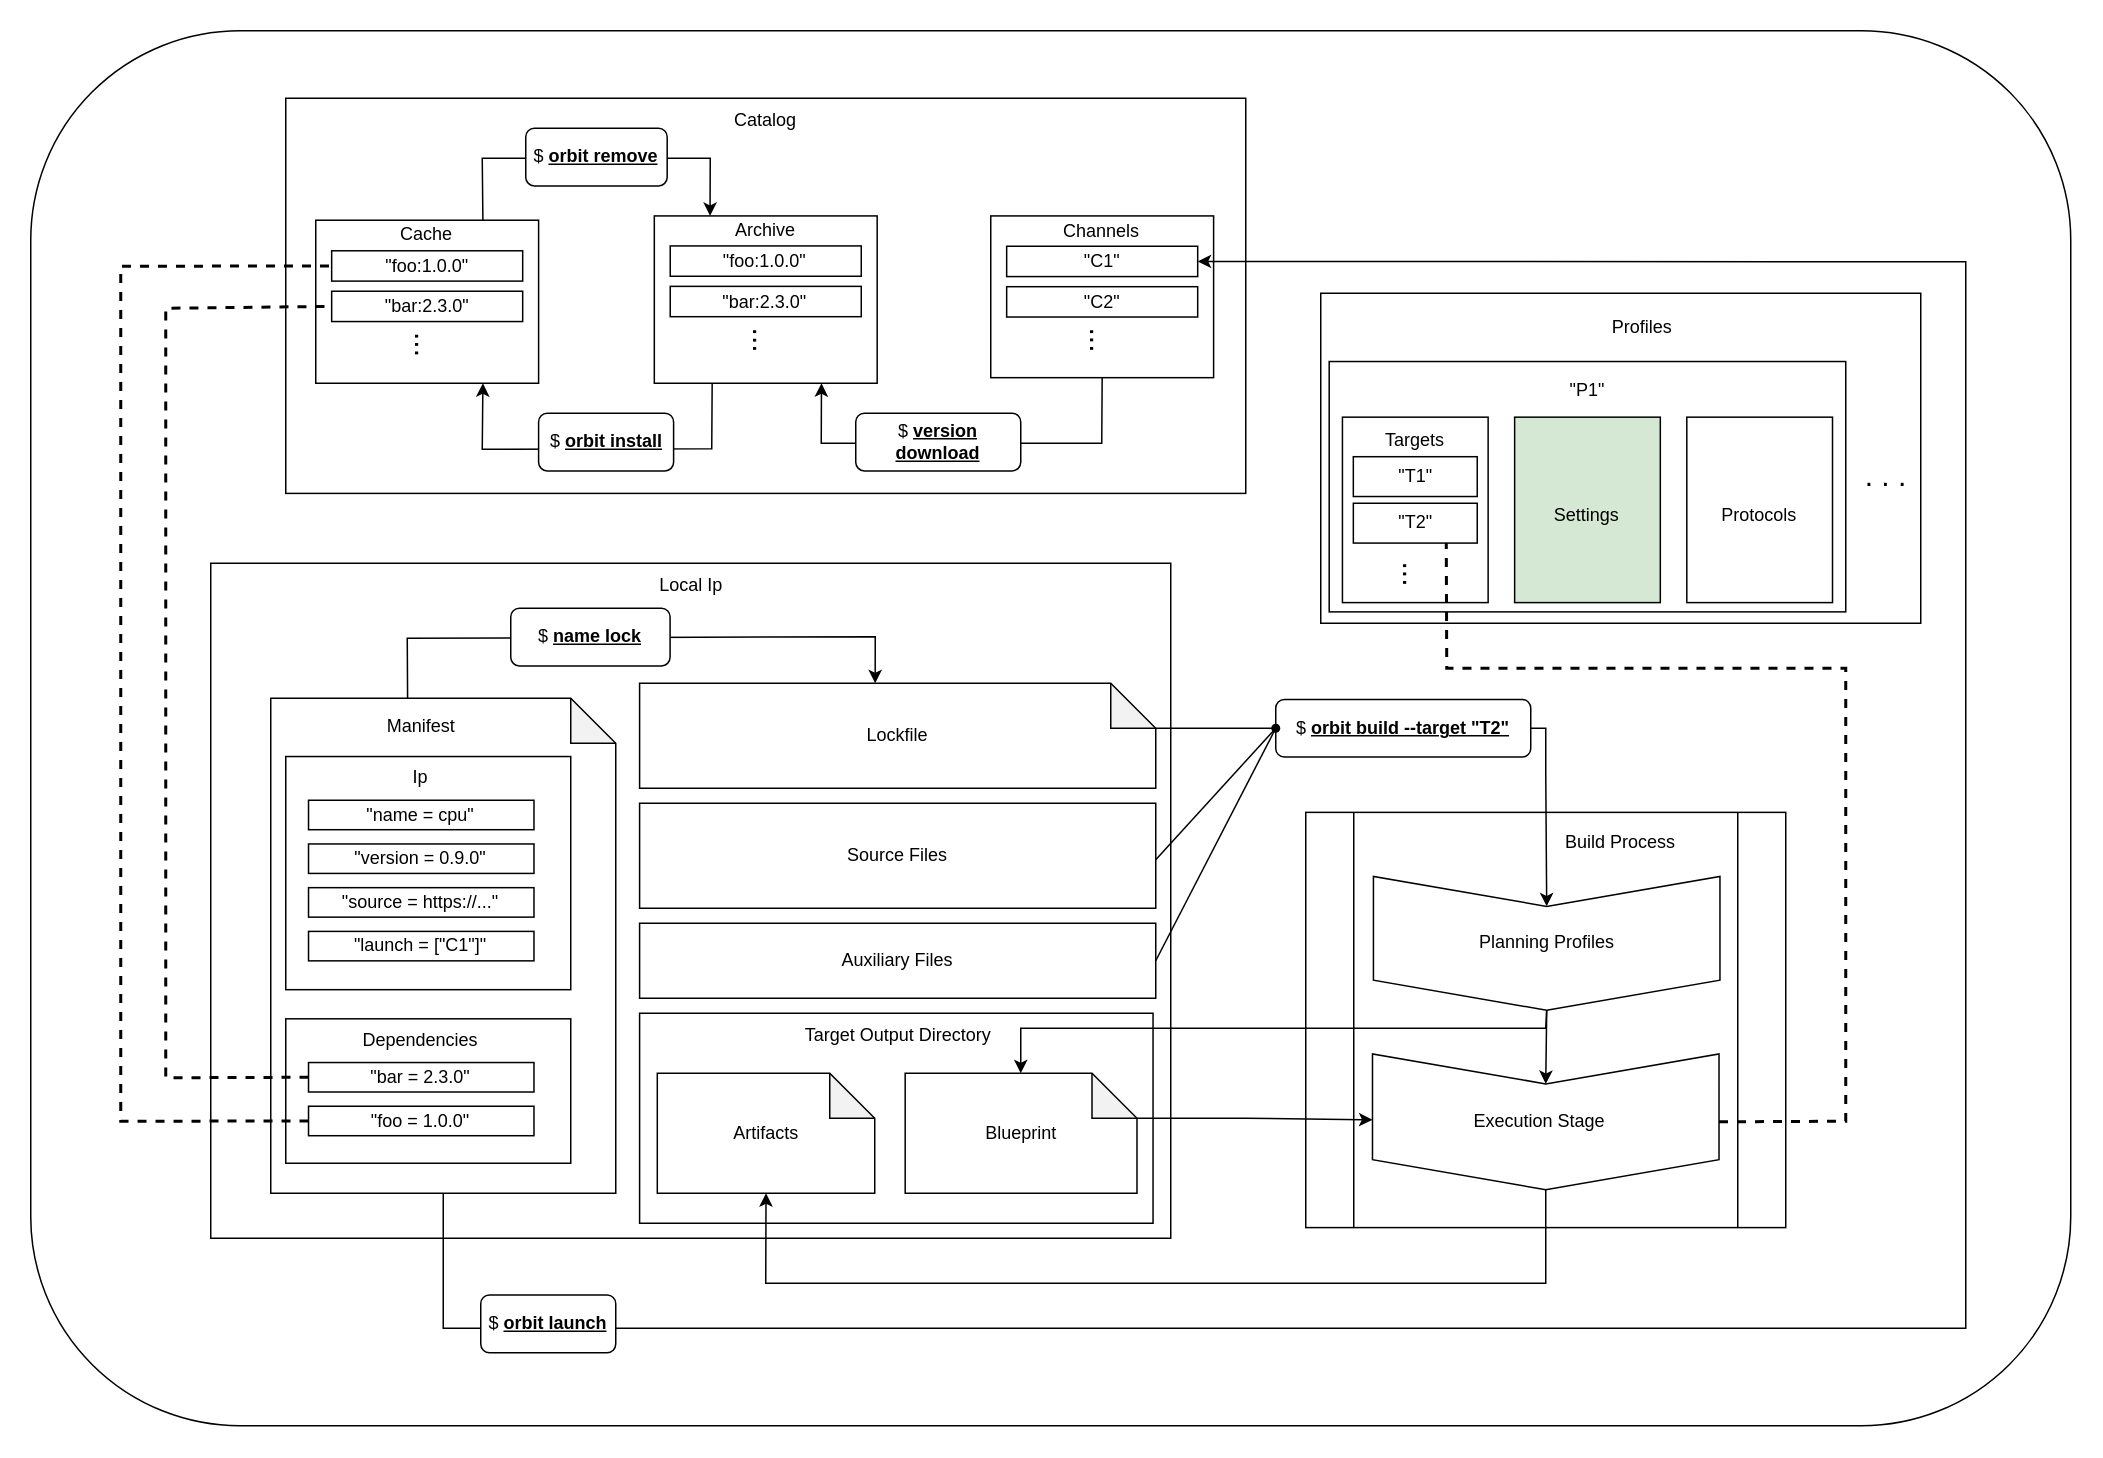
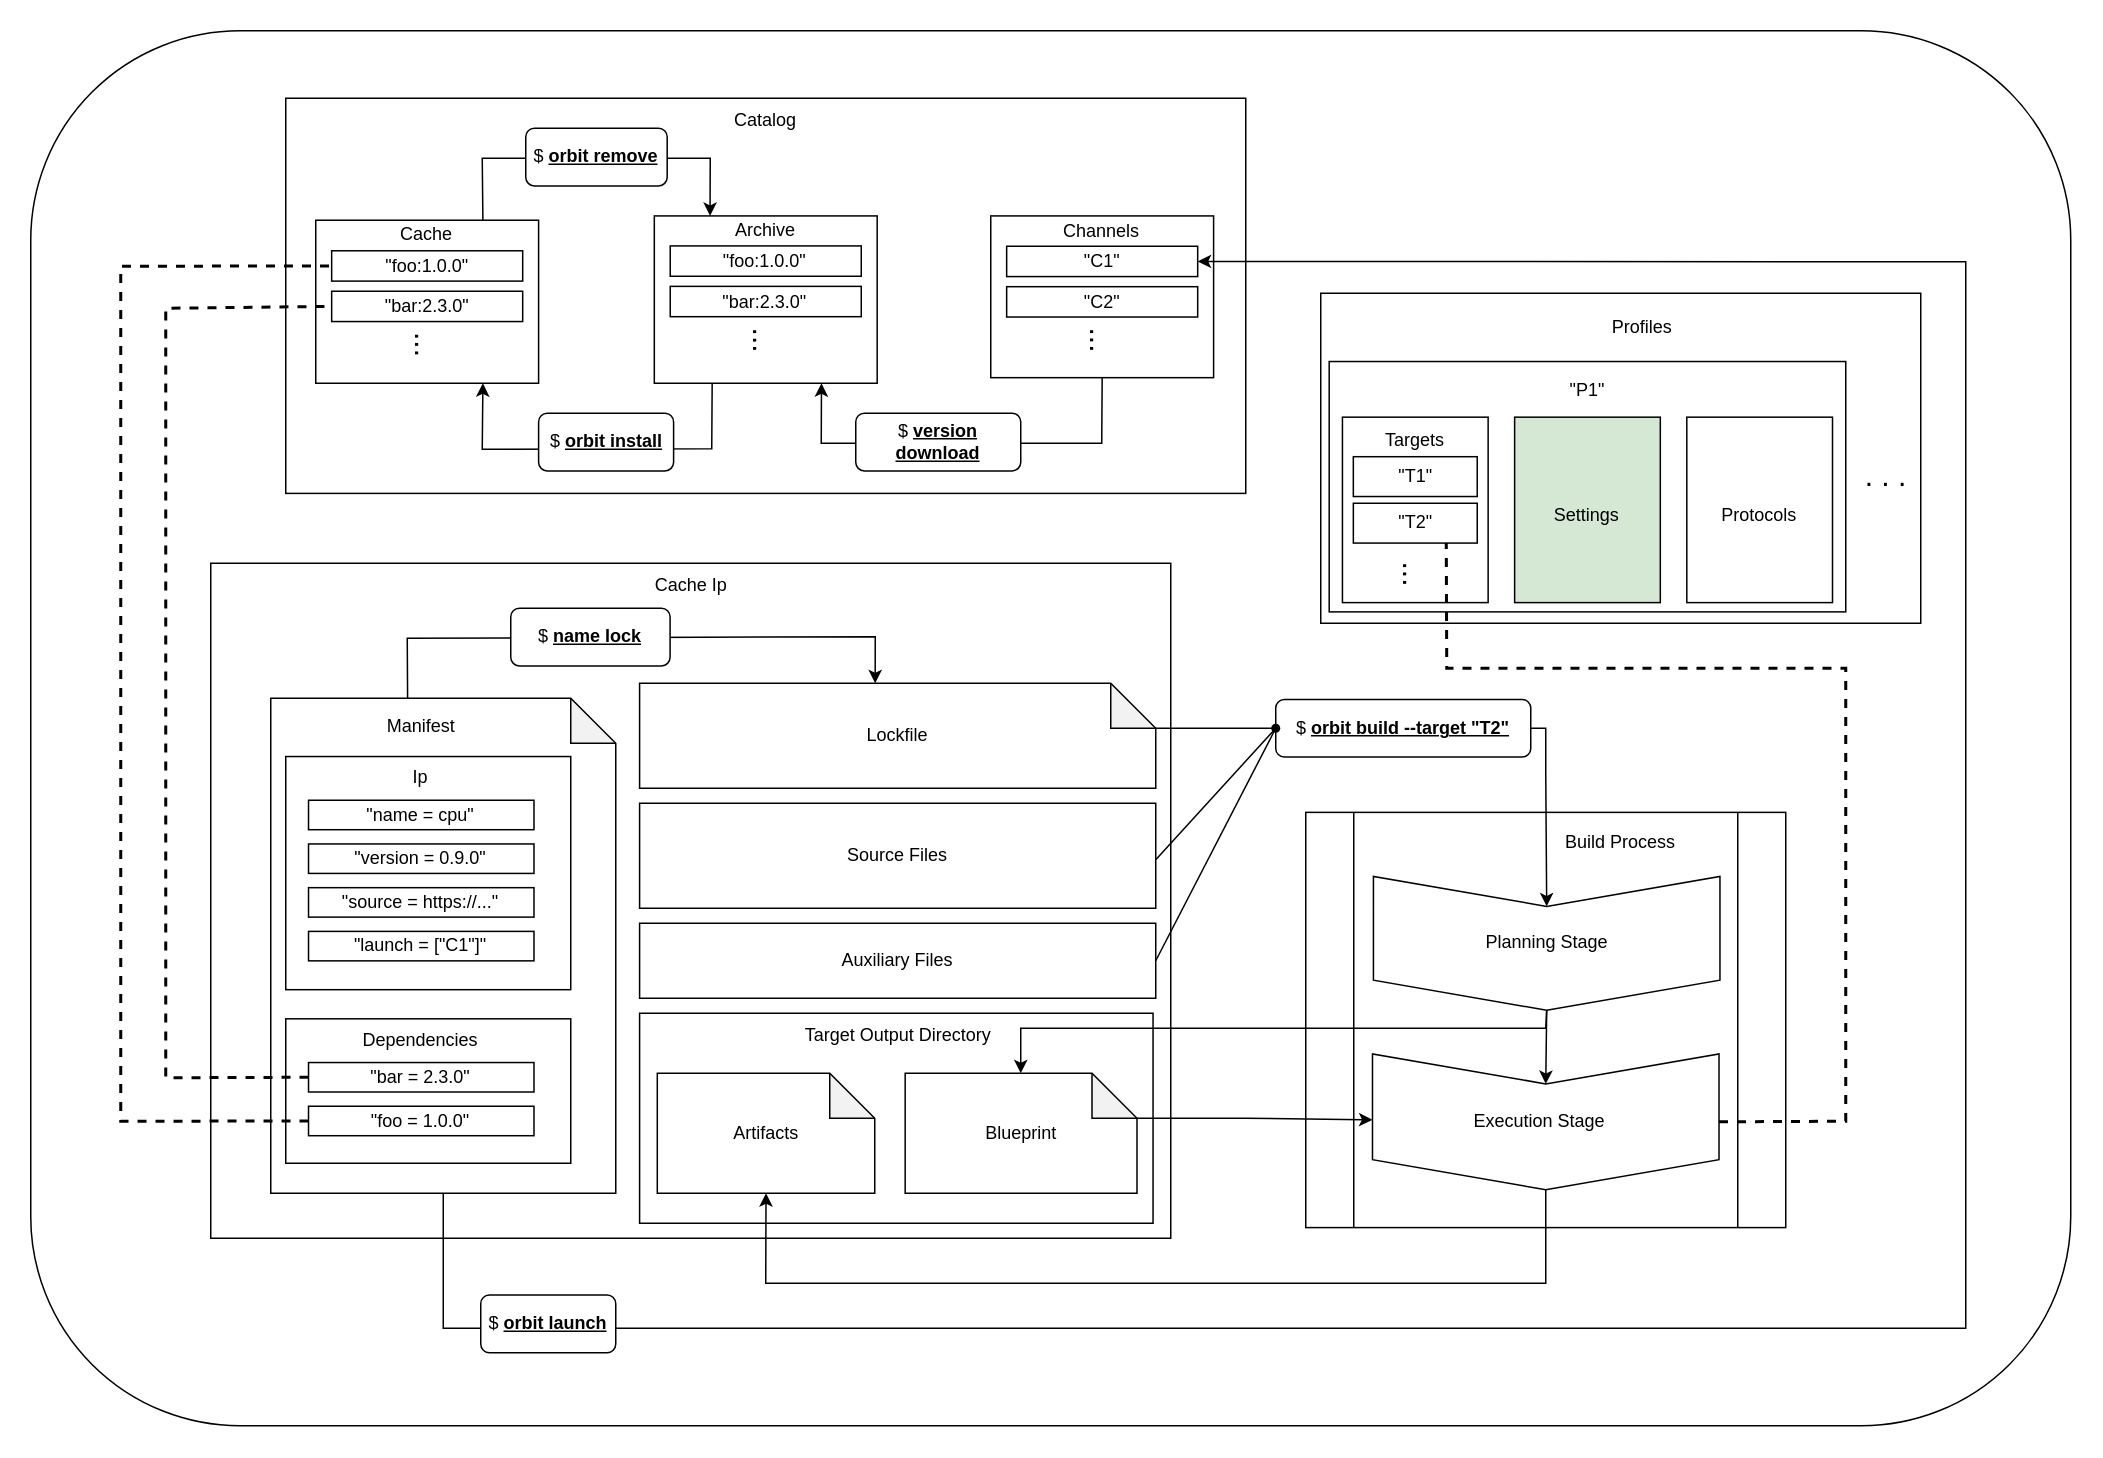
node "Local Ip": label "Local Ip" -> "Cache Ip"
node "Planning Profiles": label "Planning Profiles" -> "Planning Stage"
